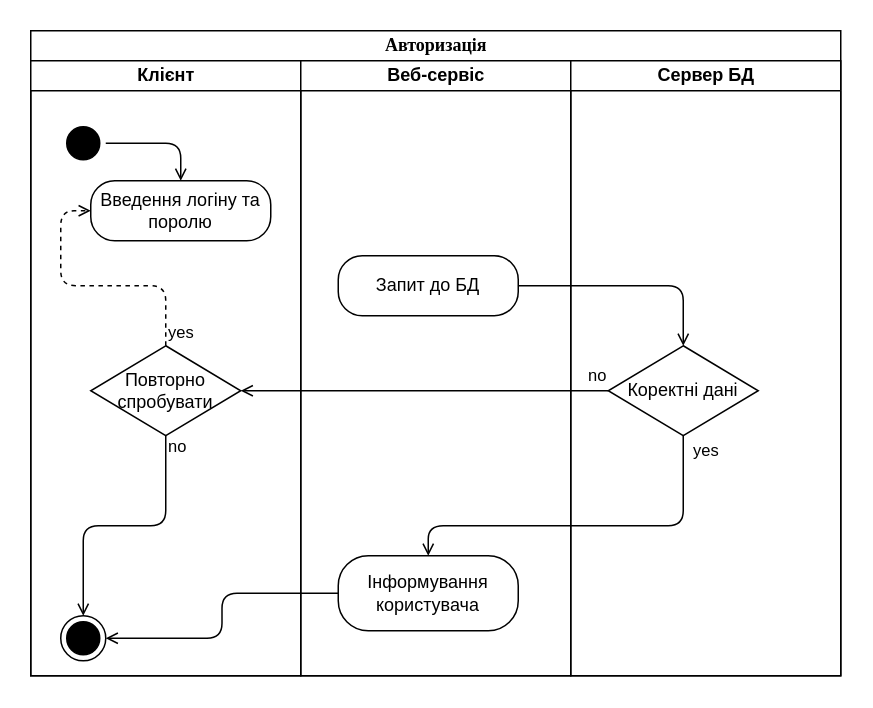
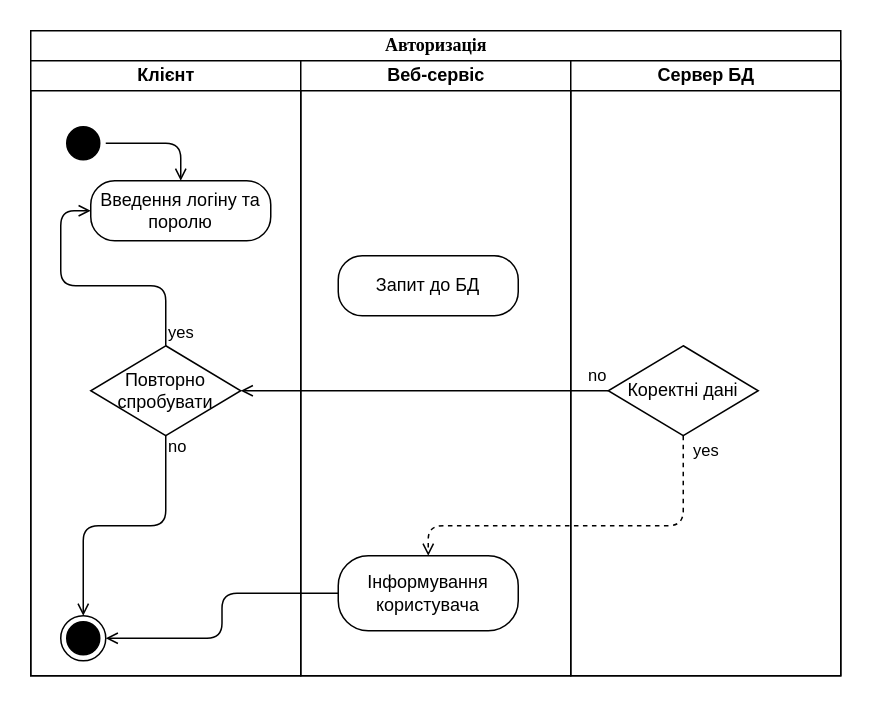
edge "Повторно спробувати" -> "Введення логіну та поролю": style dashed -> solid
edge "Запит до БД" -> "Коректні дані": removed
edge "Коректні дані" -> "Інформування користувача": style solid -> dashed
